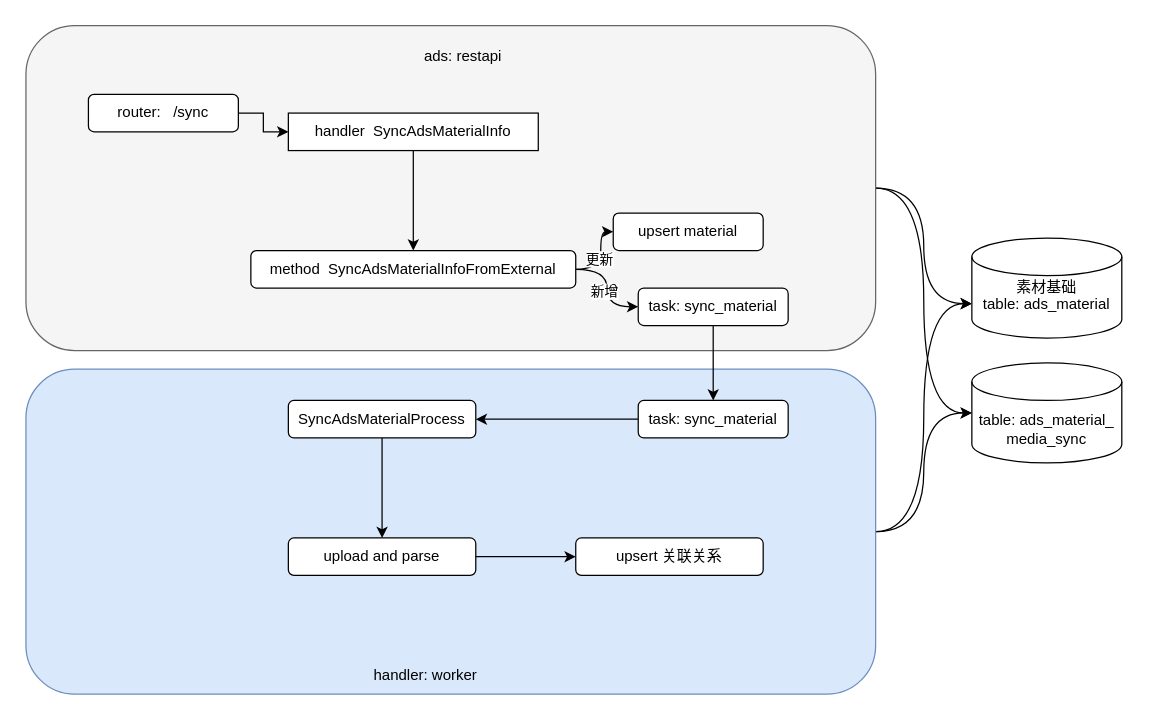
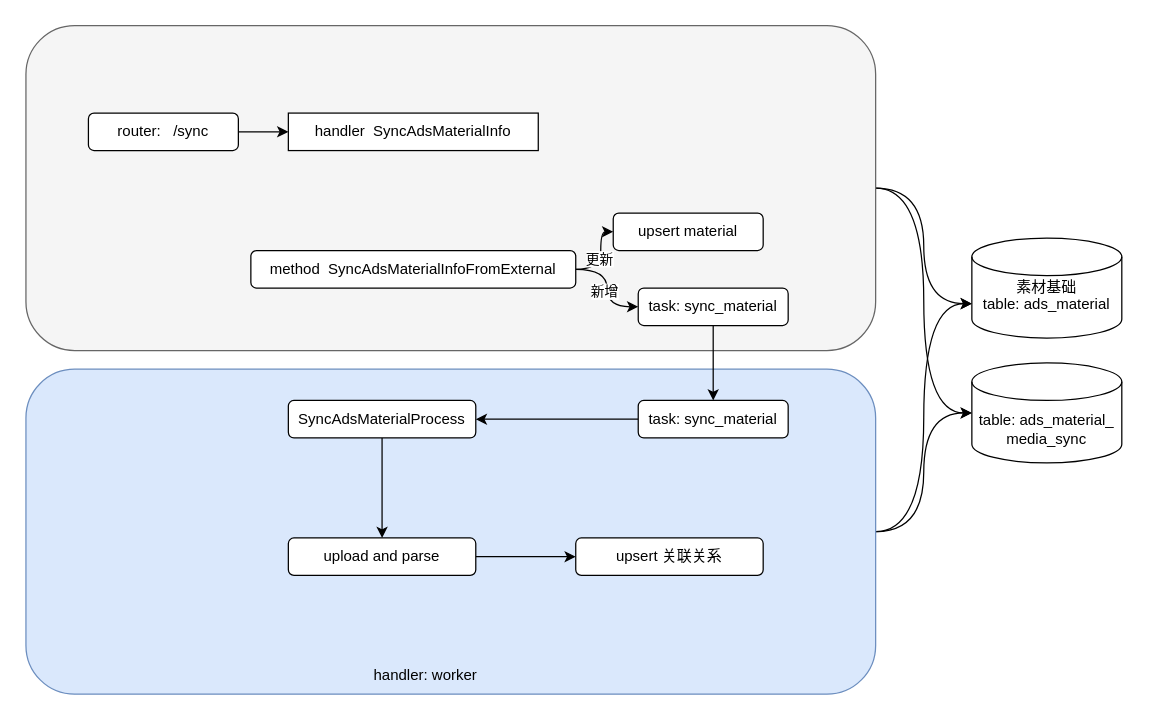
node "ads: restapi": removed
node "router: /sync": moved (163, 113) -> (163, 132)
edge "handler SyncAdsMaterialInfo" -> "method SyncAdsMaterialInfoFromExternal": removed
